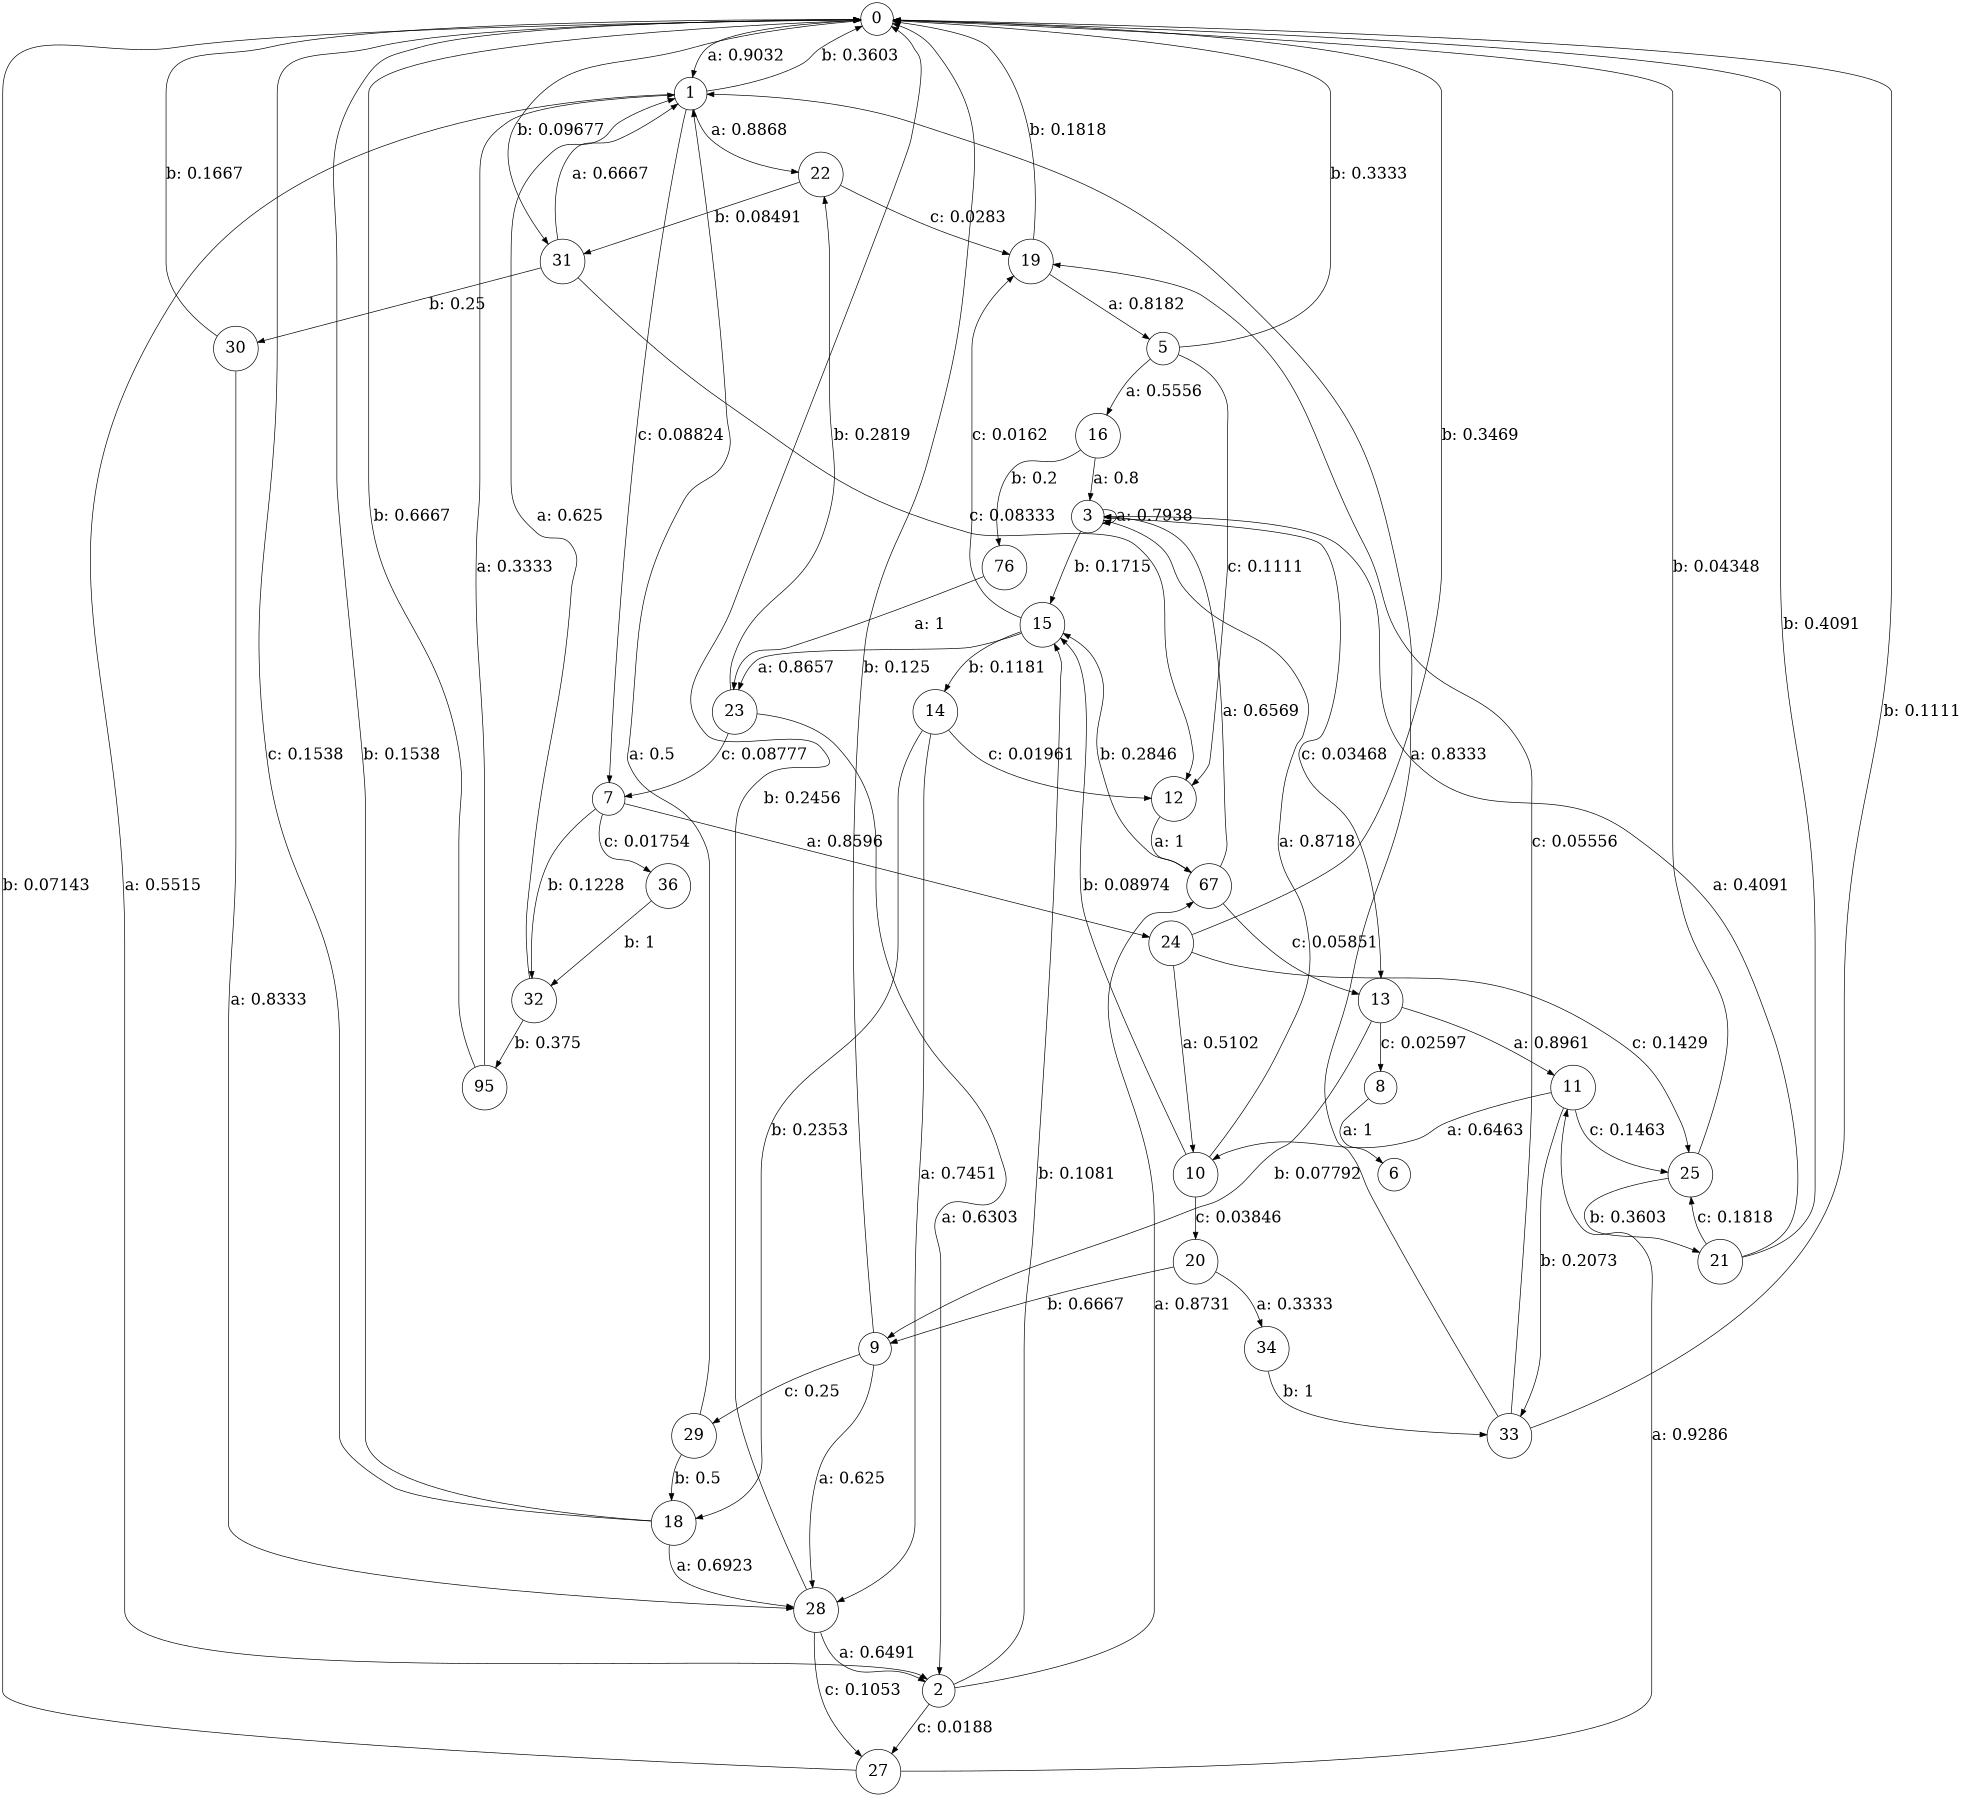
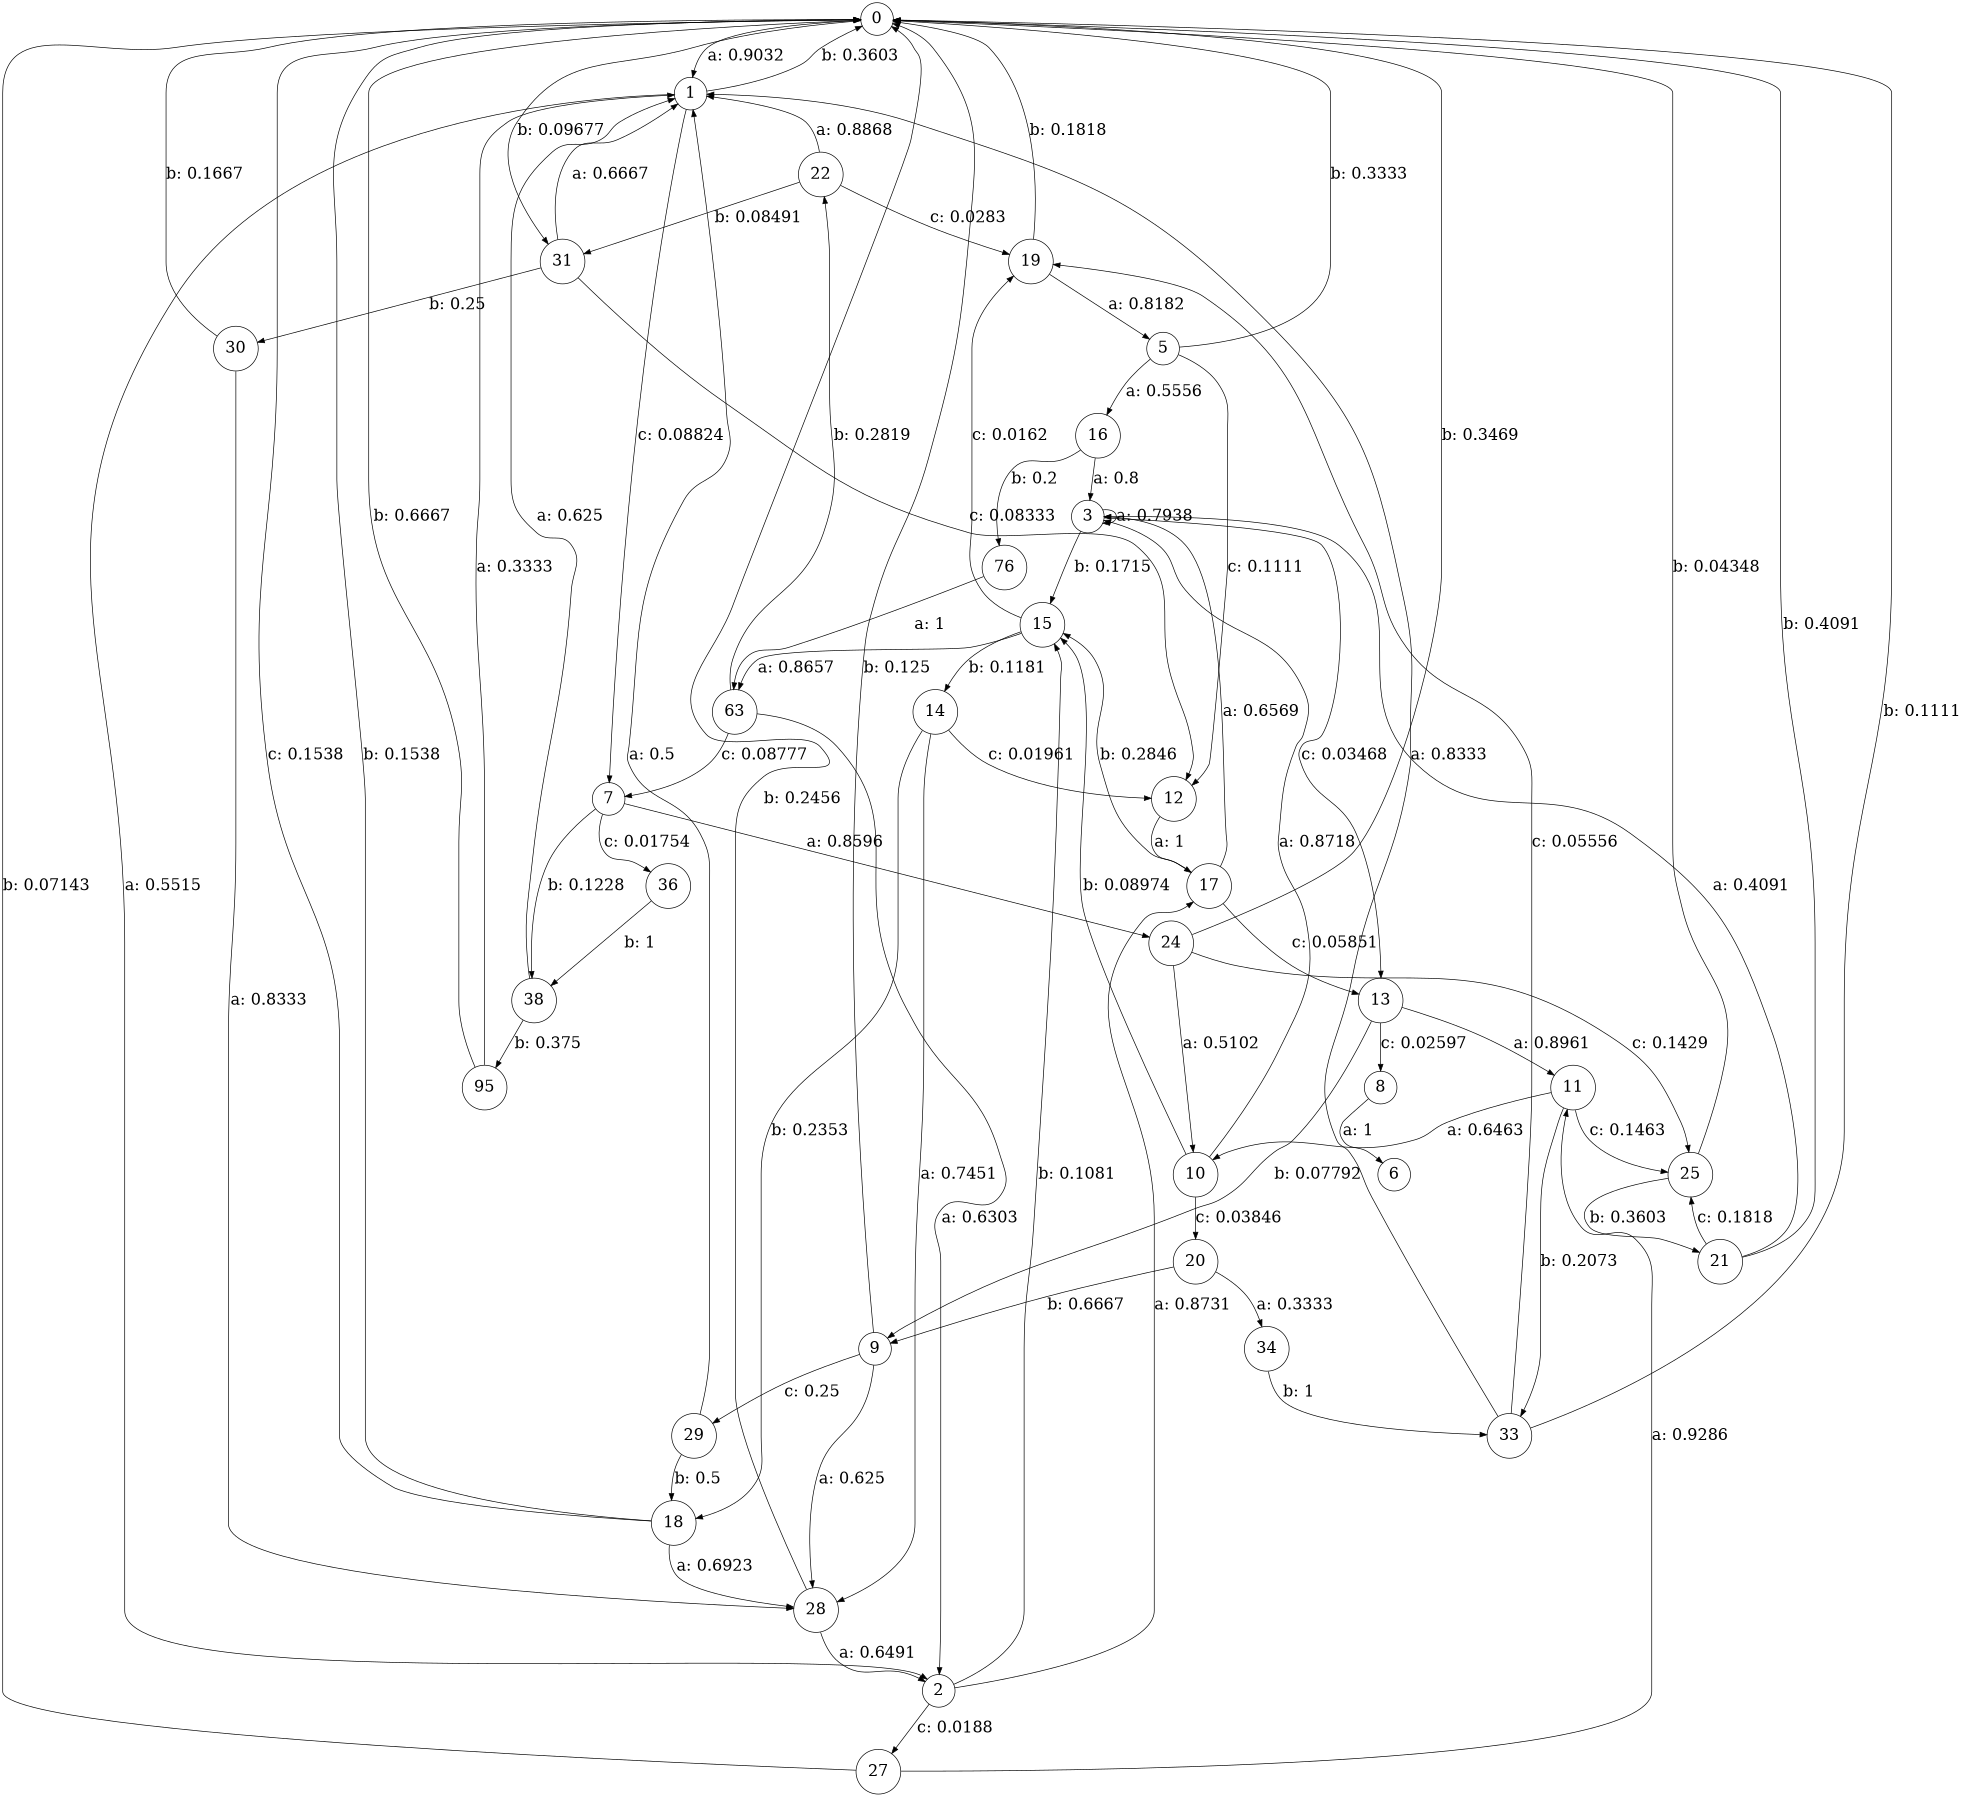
edge "1" -> "22": reversed
node "23": label "23" -> "63"
node "67": label "67" -> "17"
node "32": label "32" -> "38"
edge "28" -> "27": removed, label "c: 0.1053"
